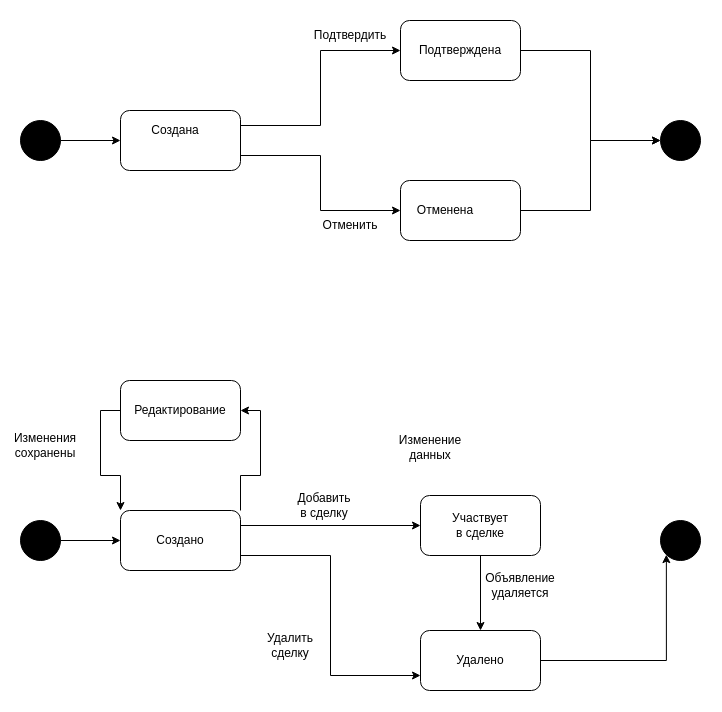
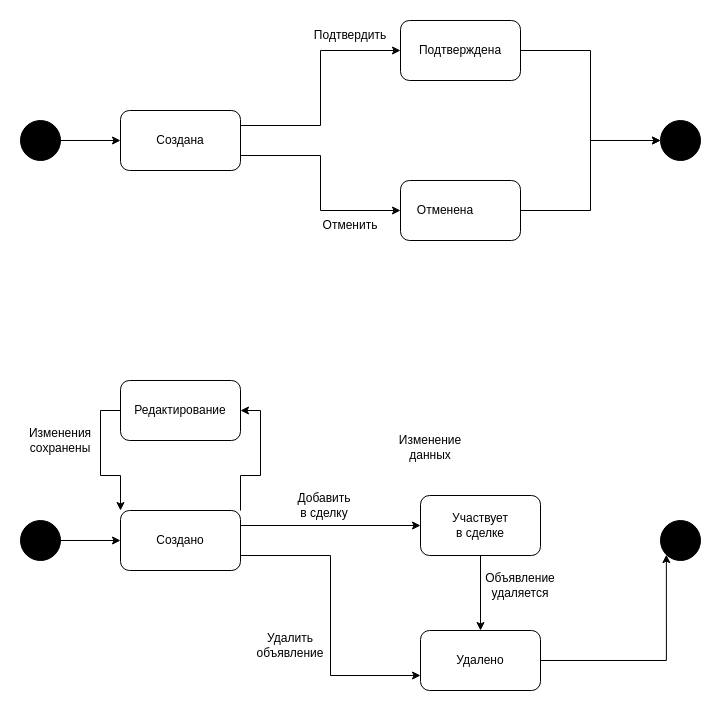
node "Создана": moved (176, 131) -> (181, 141)
node "Изменения сохранены": moved (46, 446) -> (61, 441)
node "Удалить сделку": label "Удалить сделку" -> "Удалить объявление"
